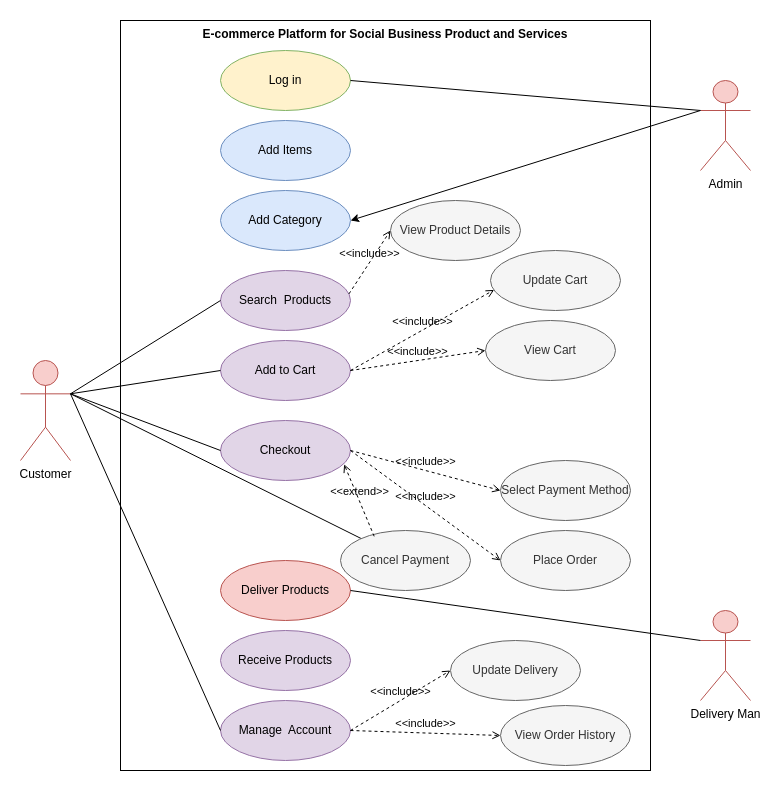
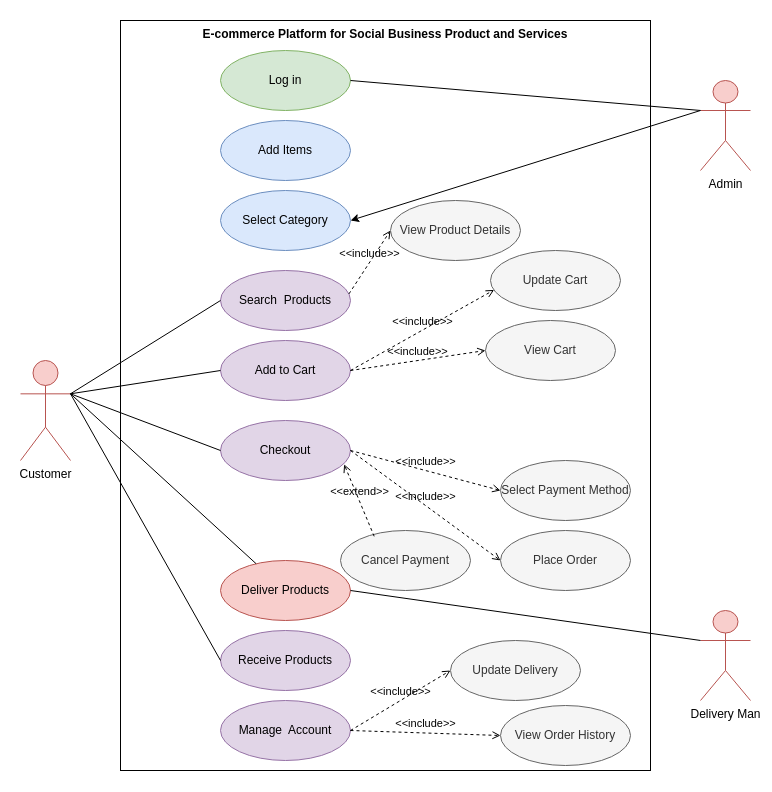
node "Log in": fillcolor #fff2cc -> #d5e8d4
node "Add Category": label "Add Category" -> "Select Category"
edge "Customer" -- "Cancel Payment": now "Customer" -- "Receive Products"
edge "Customer" -- "Manage Account": now "Customer" -- "Deliver Products"
